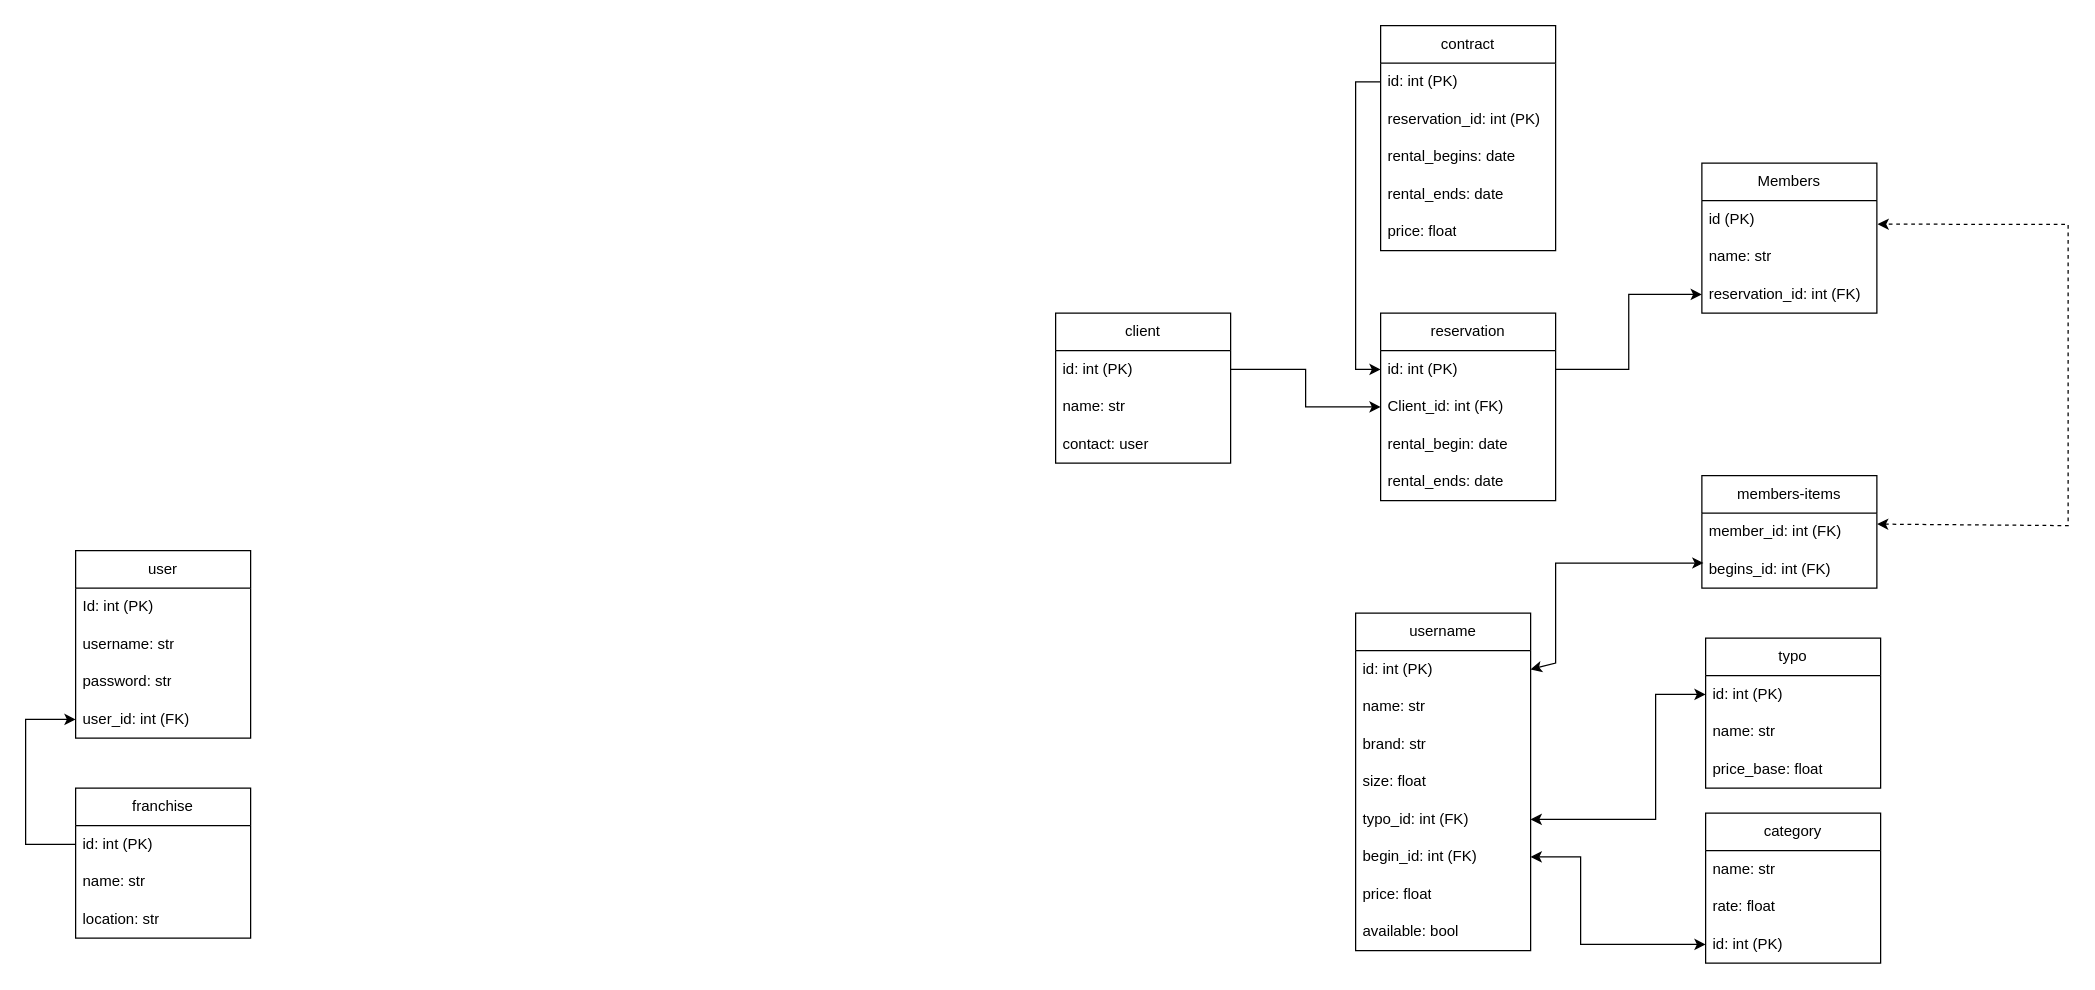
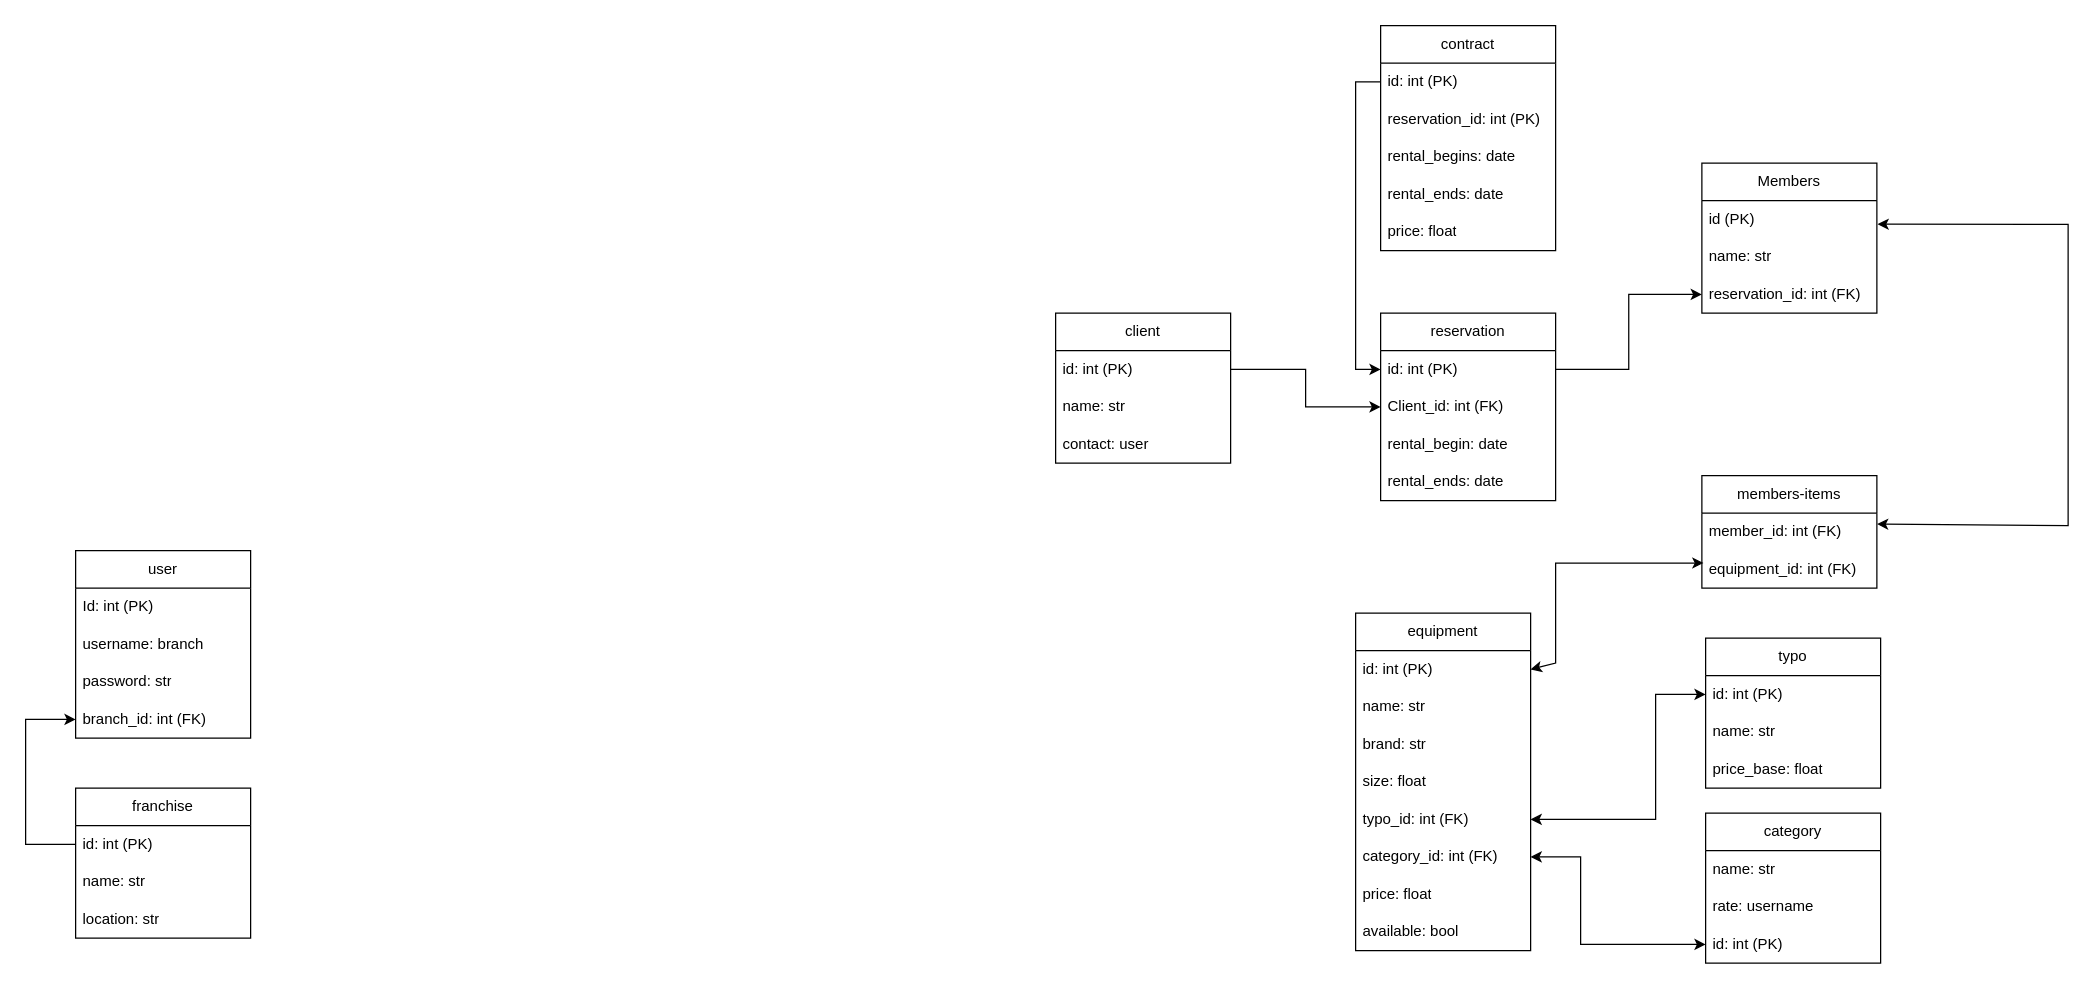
edge "id (PK)" -- "member_id: int (FK)": style dashed -> solid
node "begins_id: int (FK)": label "begins_id: int (FK)" -> "equipment_id: int (FK)"
node "username": label "username" -> "equipment"
node "username: str": label "username: str" -> "username: branch"
node "user_id: int (FK)": label "user_id: int (FK)" -> "branch_id: int (FK)"
node "begin_id: int (FK)": label "begin_id: int (FK)" -> "category_id: int (FK)"
node "rate: float": label "rate: float" -> "rate: username"
